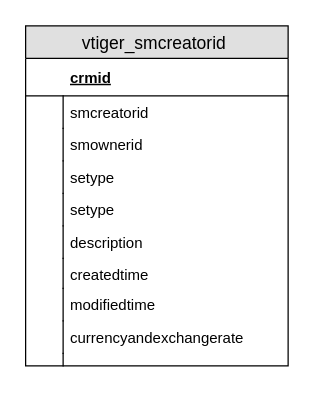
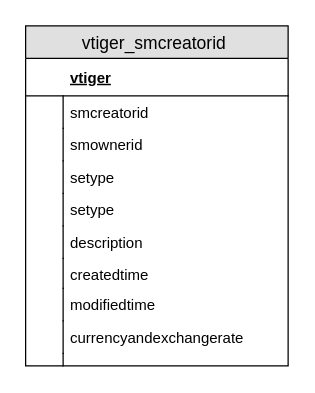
node "crmid": label "crmid" -> "vtiger"
